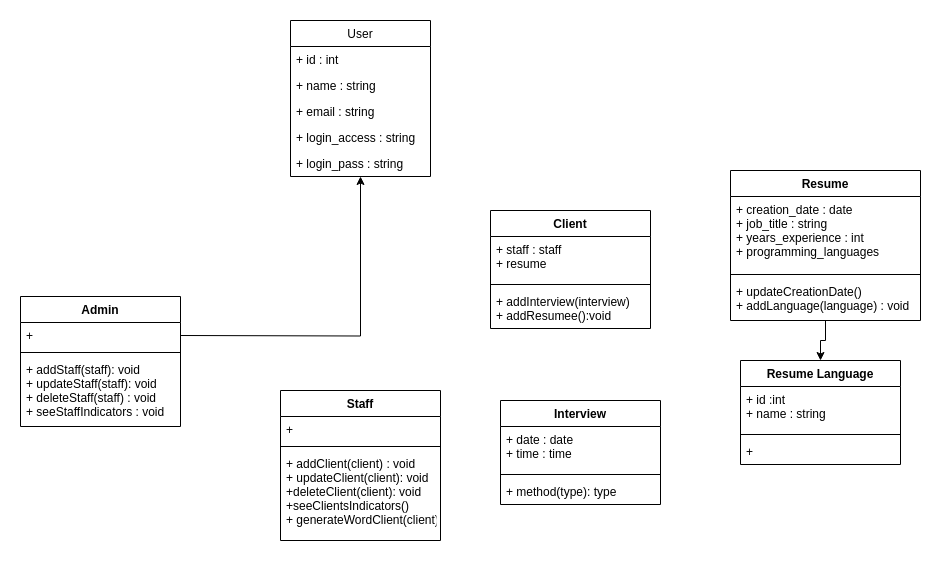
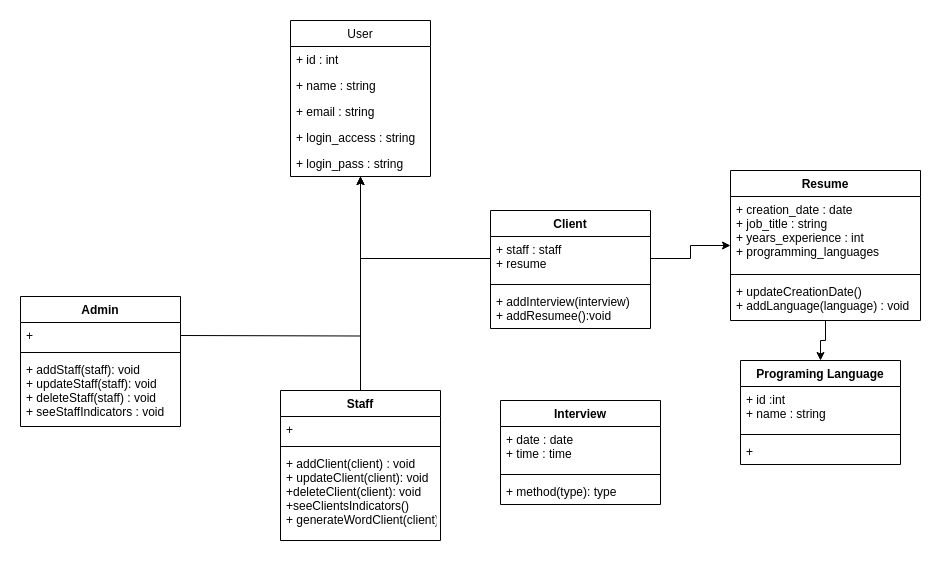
edge "+ staff : staff + resume" -> "Resume": added
edge "+ staff : staff + resume" -> "User": added
edge "Staff" -> "User": added
node "Resume Language": label "Resume Language" -> "Programing Language"
